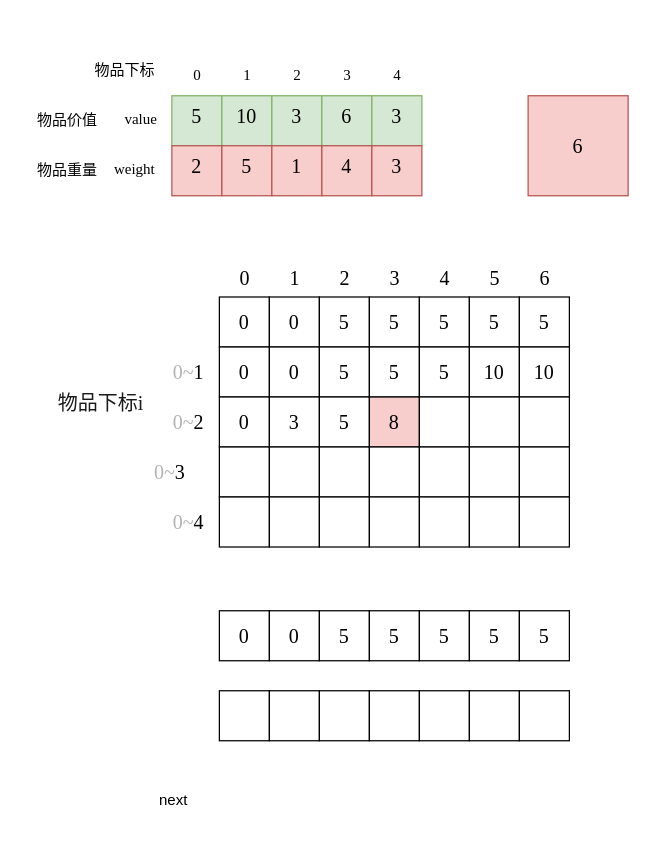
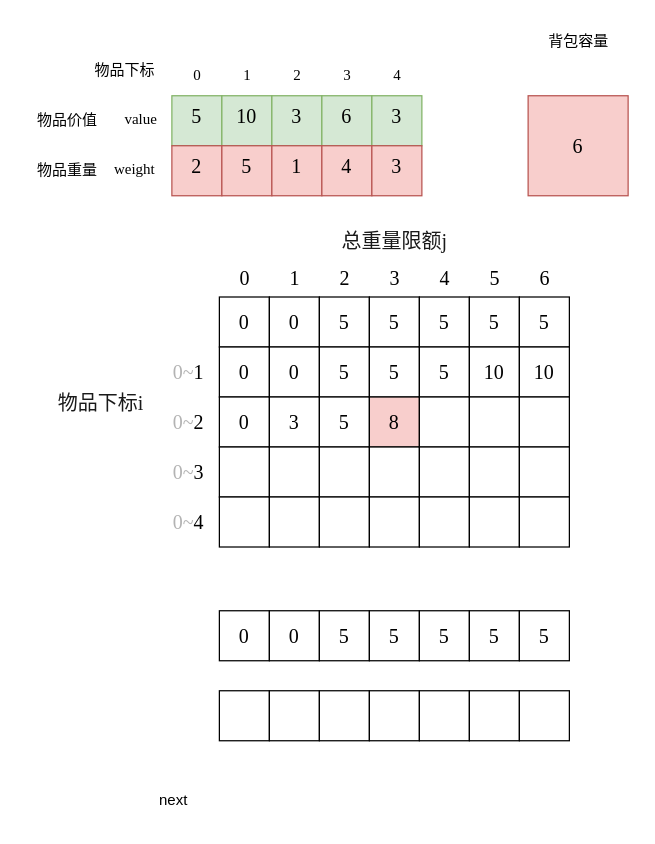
node "背包容量": added
node "总重量限额j": added
node "0~3": moved (169, 472) -> (188, 472)
